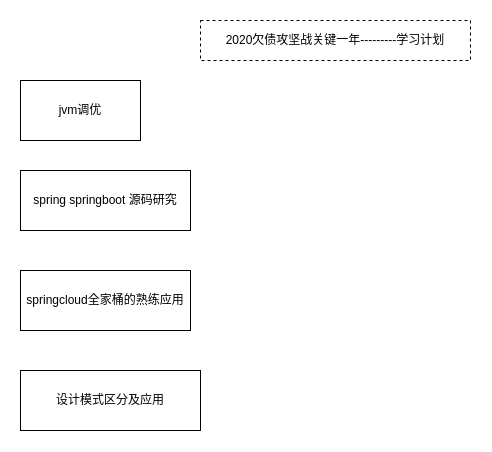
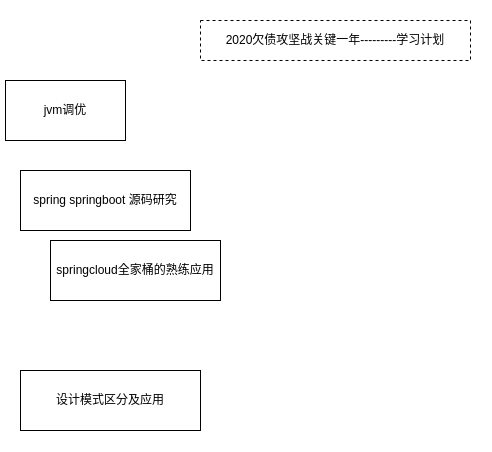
node "jvm调优": moved (81, 111) -> (66, 111)
node "springcloud全家桶的熟练应用": moved (106, 301) -> (136, 271)
